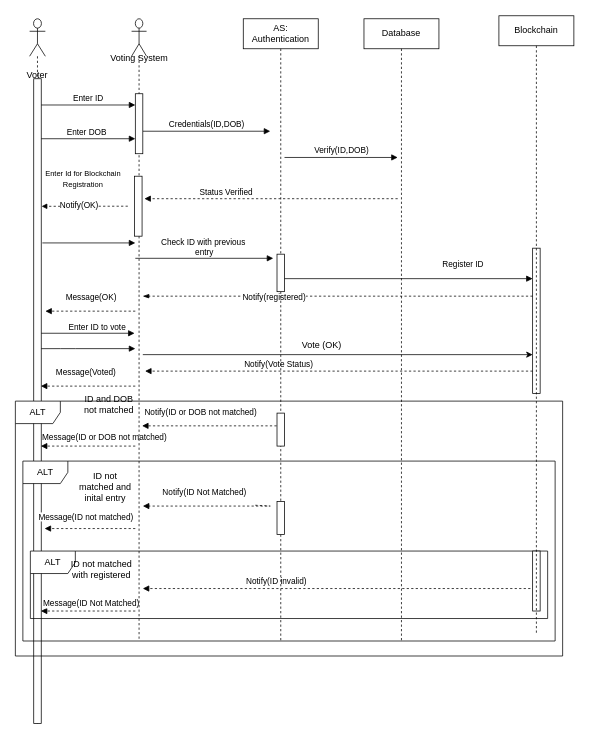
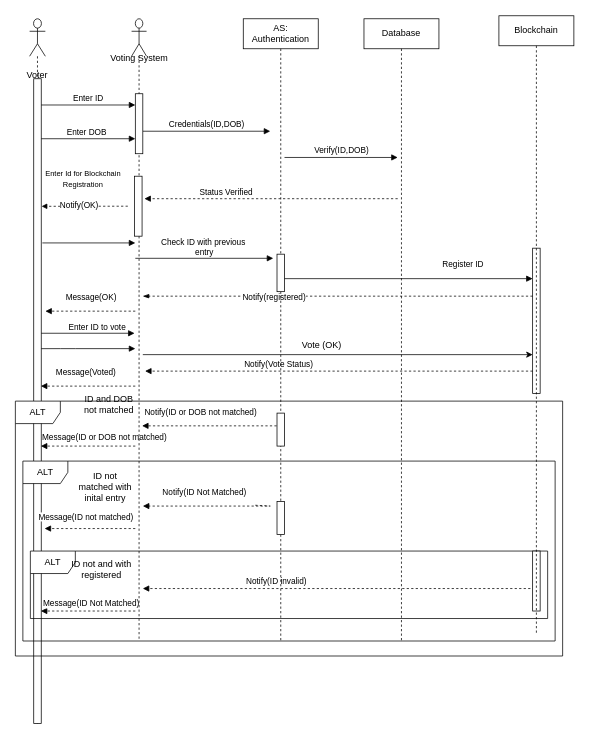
node "ID not matched and inital entry": label "ID not matched and inital entry" -> "ID not matched with inital entry"
node "ID not matched with registered": label "ID not matched with registered" -> "ID not and with registered"
